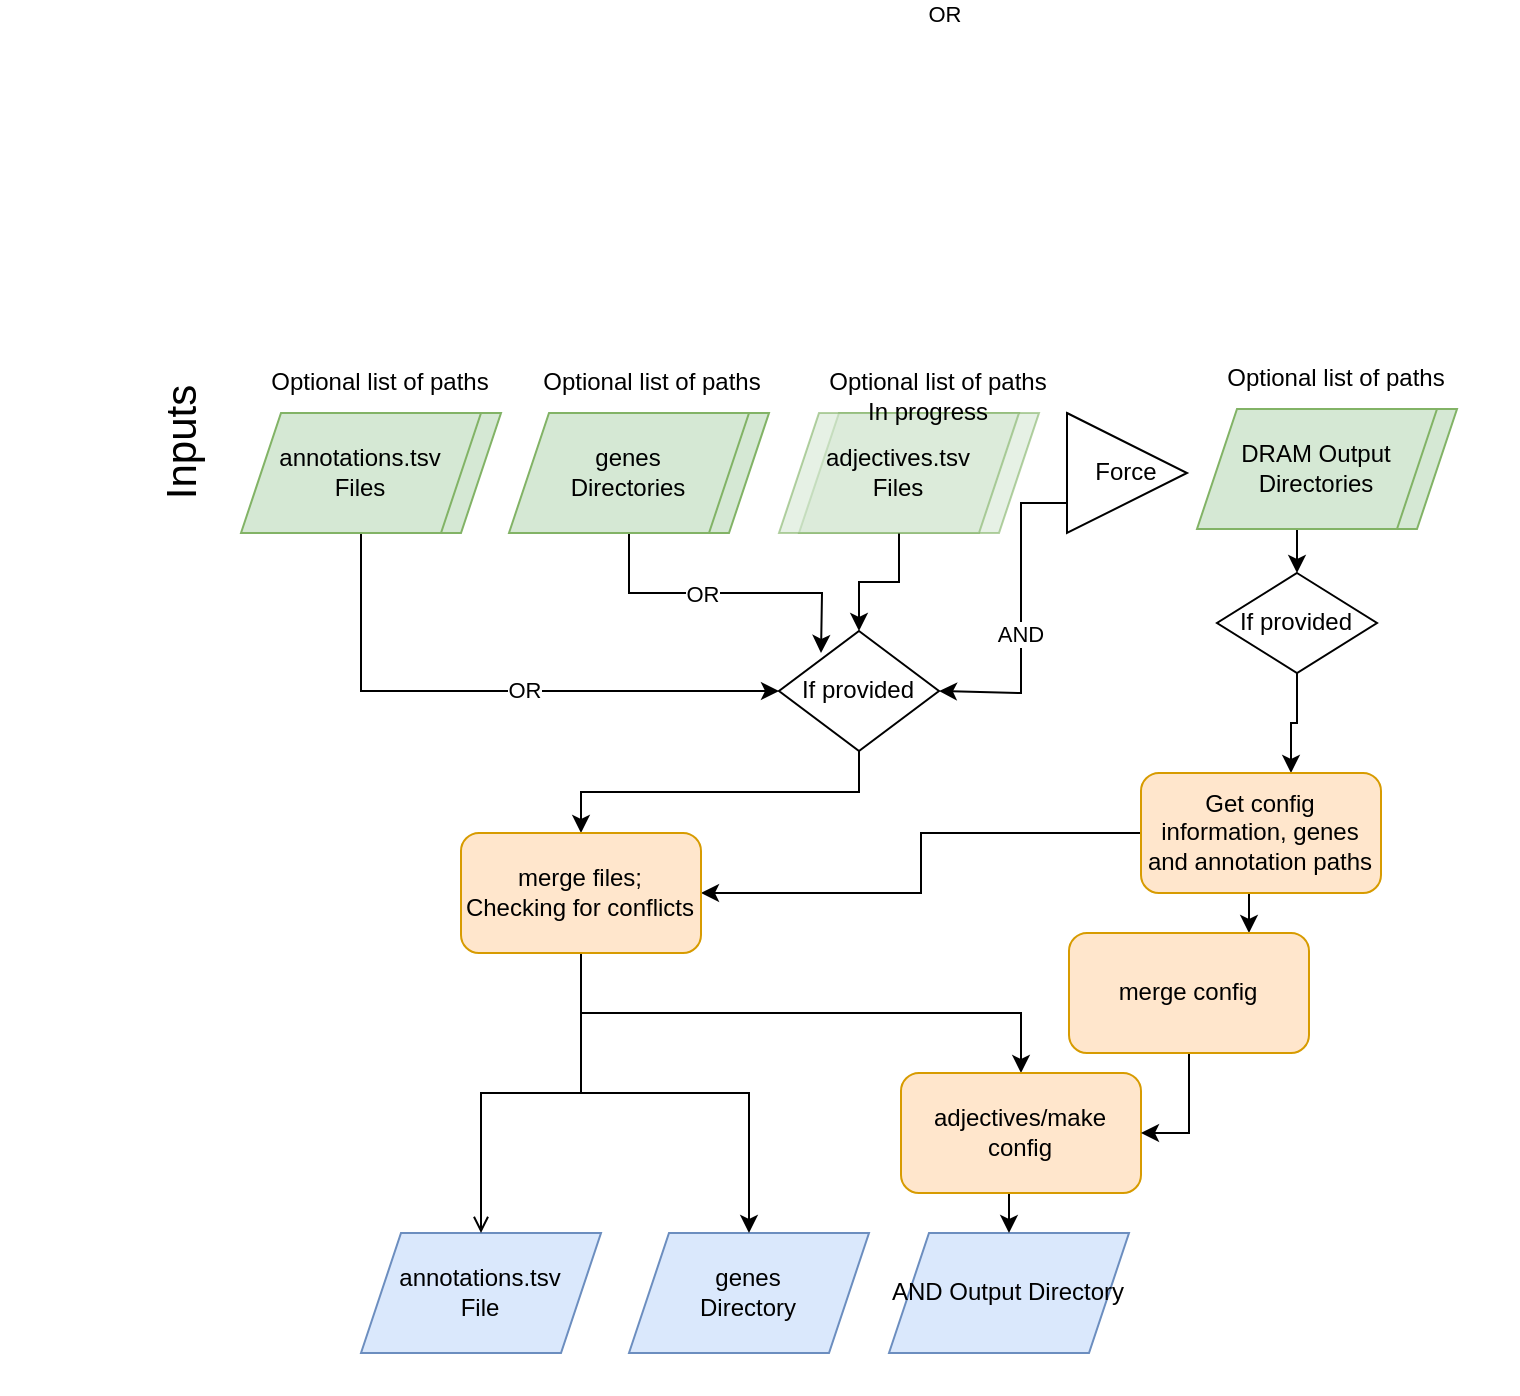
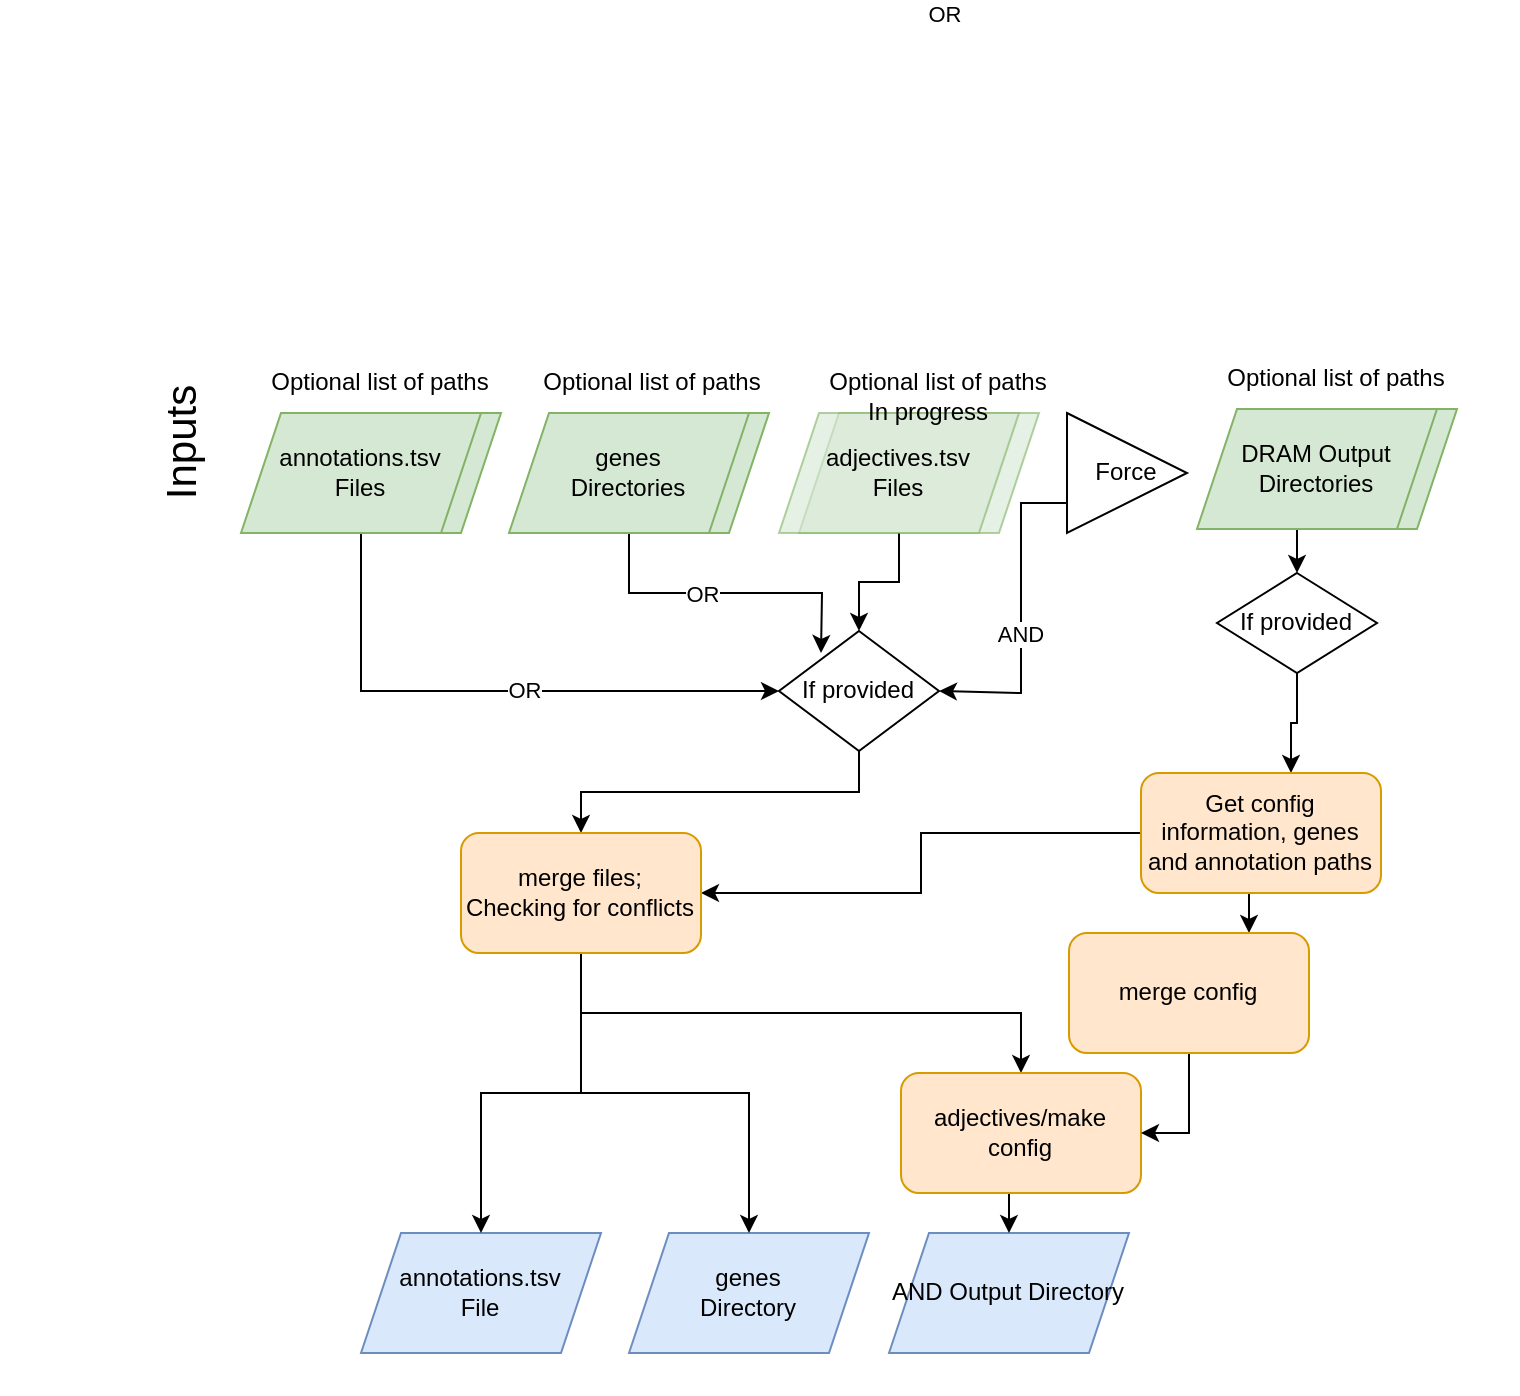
edge "merge files; Checking for conflicts" -> "annotations.tsv File": arrowhead open -> classic
